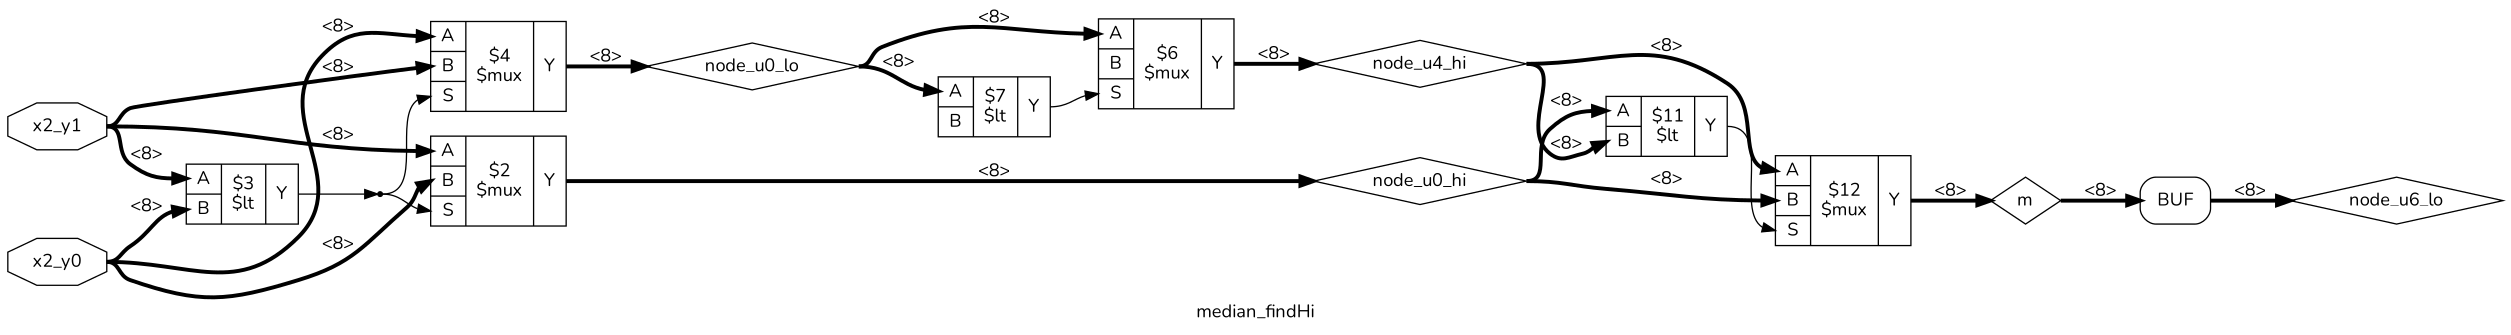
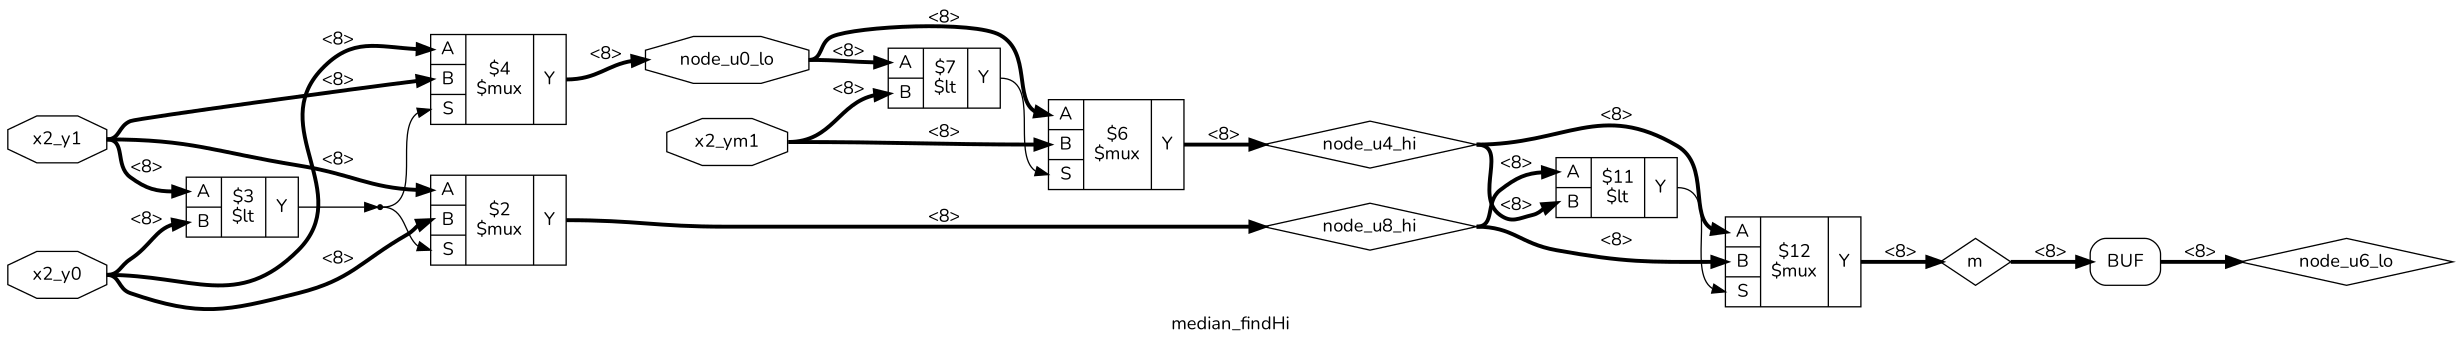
node "node_u0_lo": shape diamond -> octagon
node "x2_ym1": added
node "node_u0_hi": label "node_u0_hi" -> "node_u8_hi"
